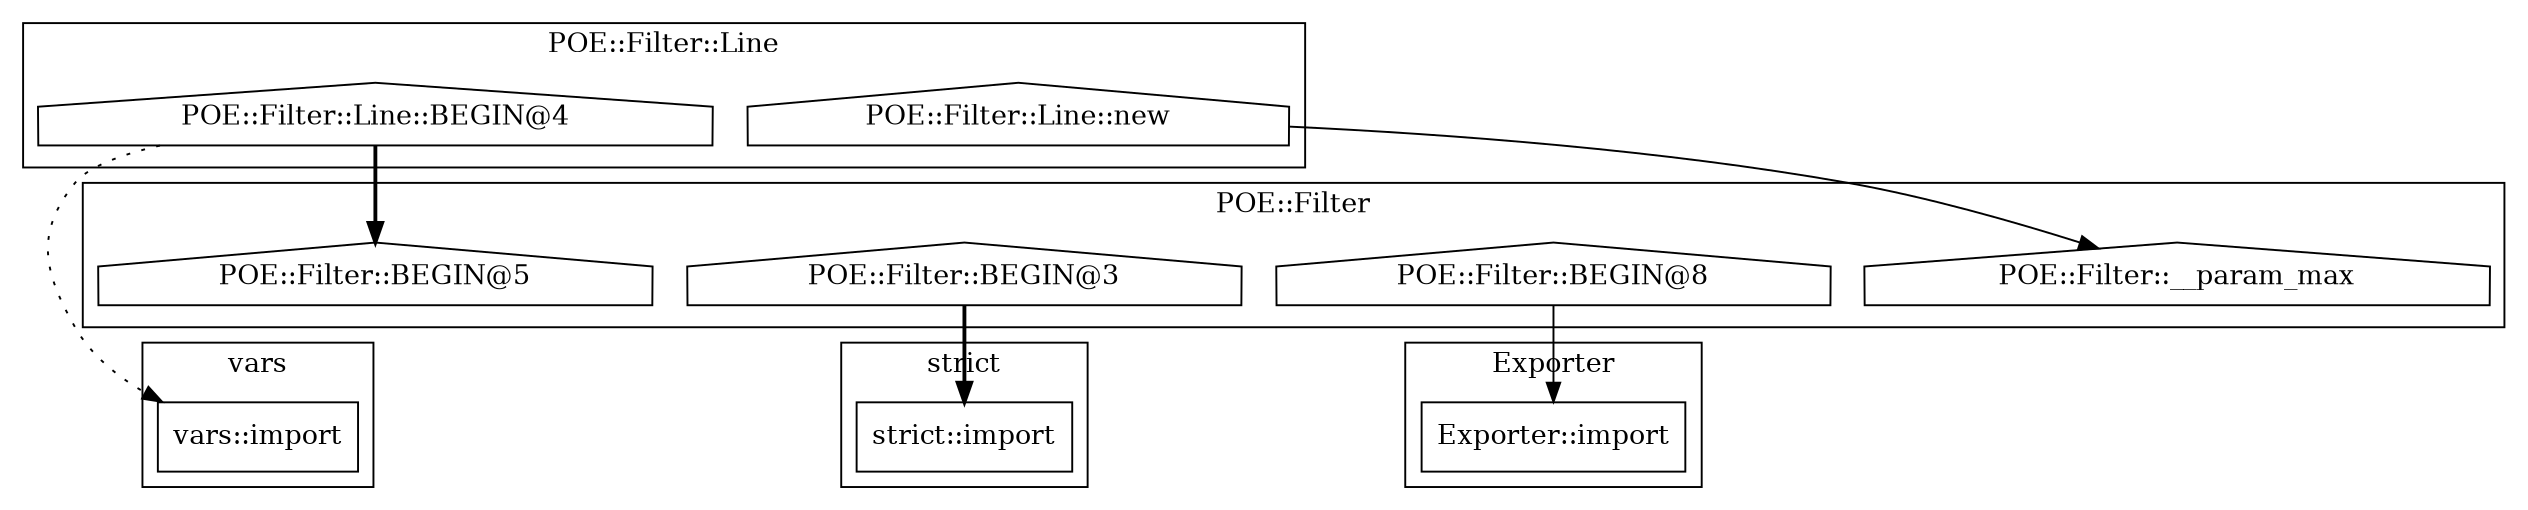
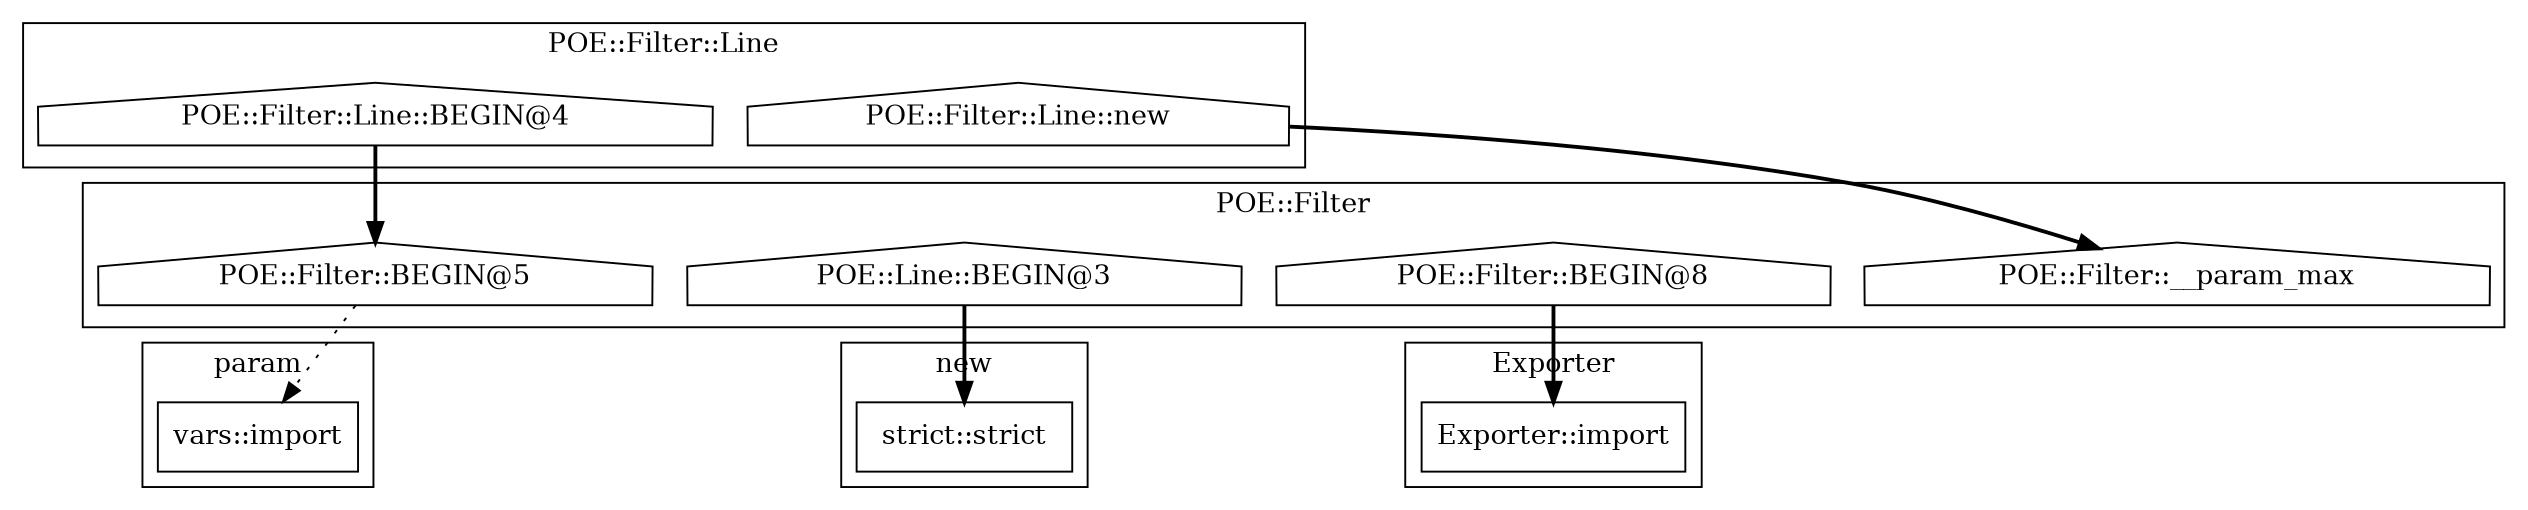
edge "POE::Filter::Line::new" -> "POE::Filter::__param_max": style solid -> bold
edge "POE::Filter::Line::BEGIN@4" -> "vars::import": now "POE::Filter::BEGIN@5" -> "vars::import"
node "POE::Filter::BEGIN@3": label "POE::Filter::BEGIN@3" -> "POE::Line::BEGIN@3"
edge "POE::Filter::BEGIN@8" -> "Exporter::import": style solid -> bold
cluster "vars": label "vars" -> "param"
cluster "strict": label "strict" -> "new"
node "strict::import": label "strict::import" -> "strict::strict"
